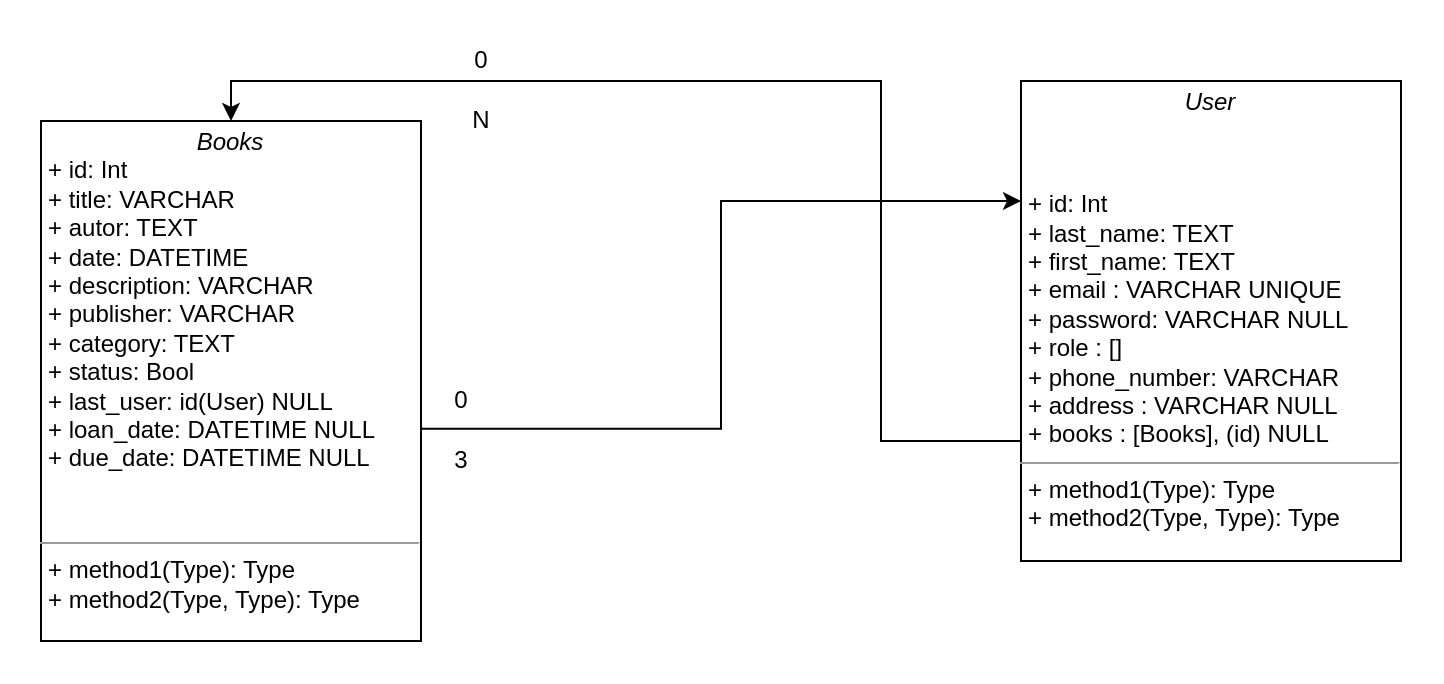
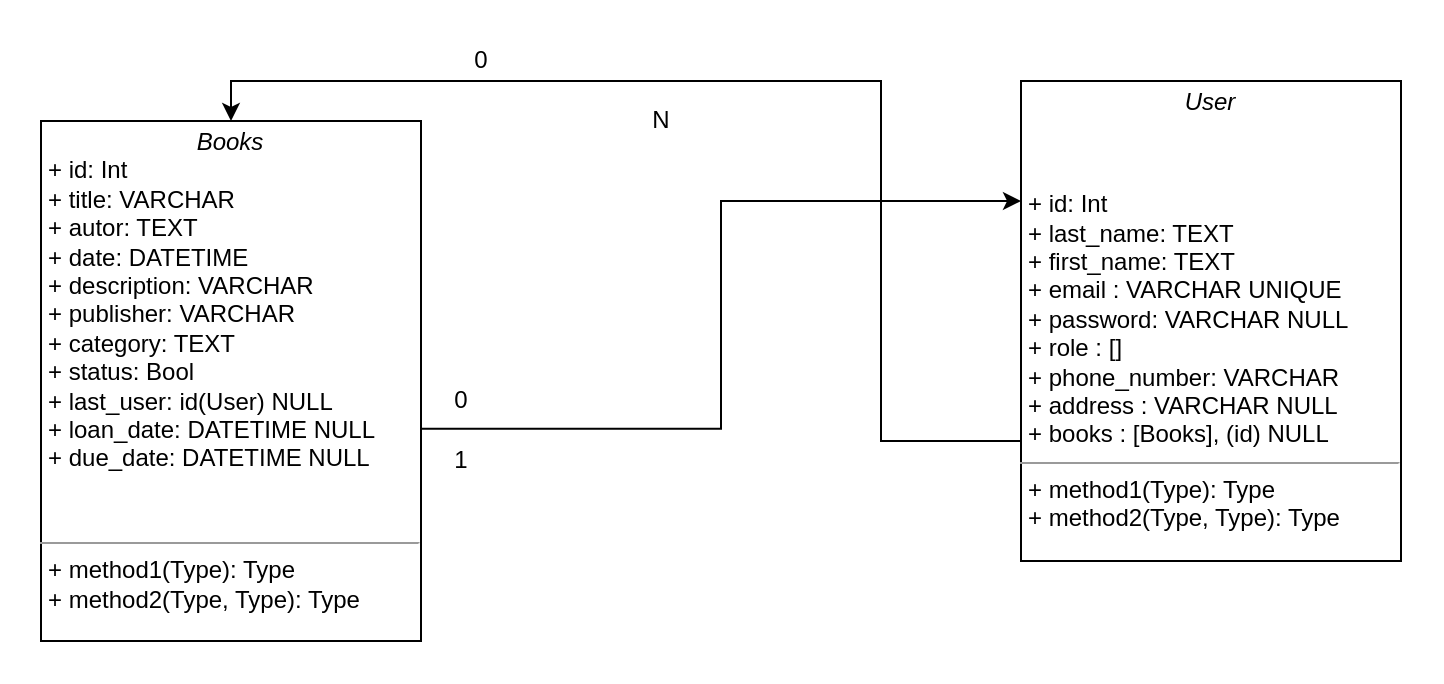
node "N": moved (481, 121) -> (661, 121)
node "3": label "3" -> "1"
